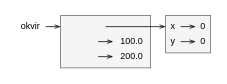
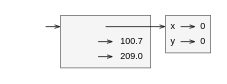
node "okvir": removed
node "100.0": label "100.0" -> "100.7"
node "200.0": label "200.0" -> "209.0"
